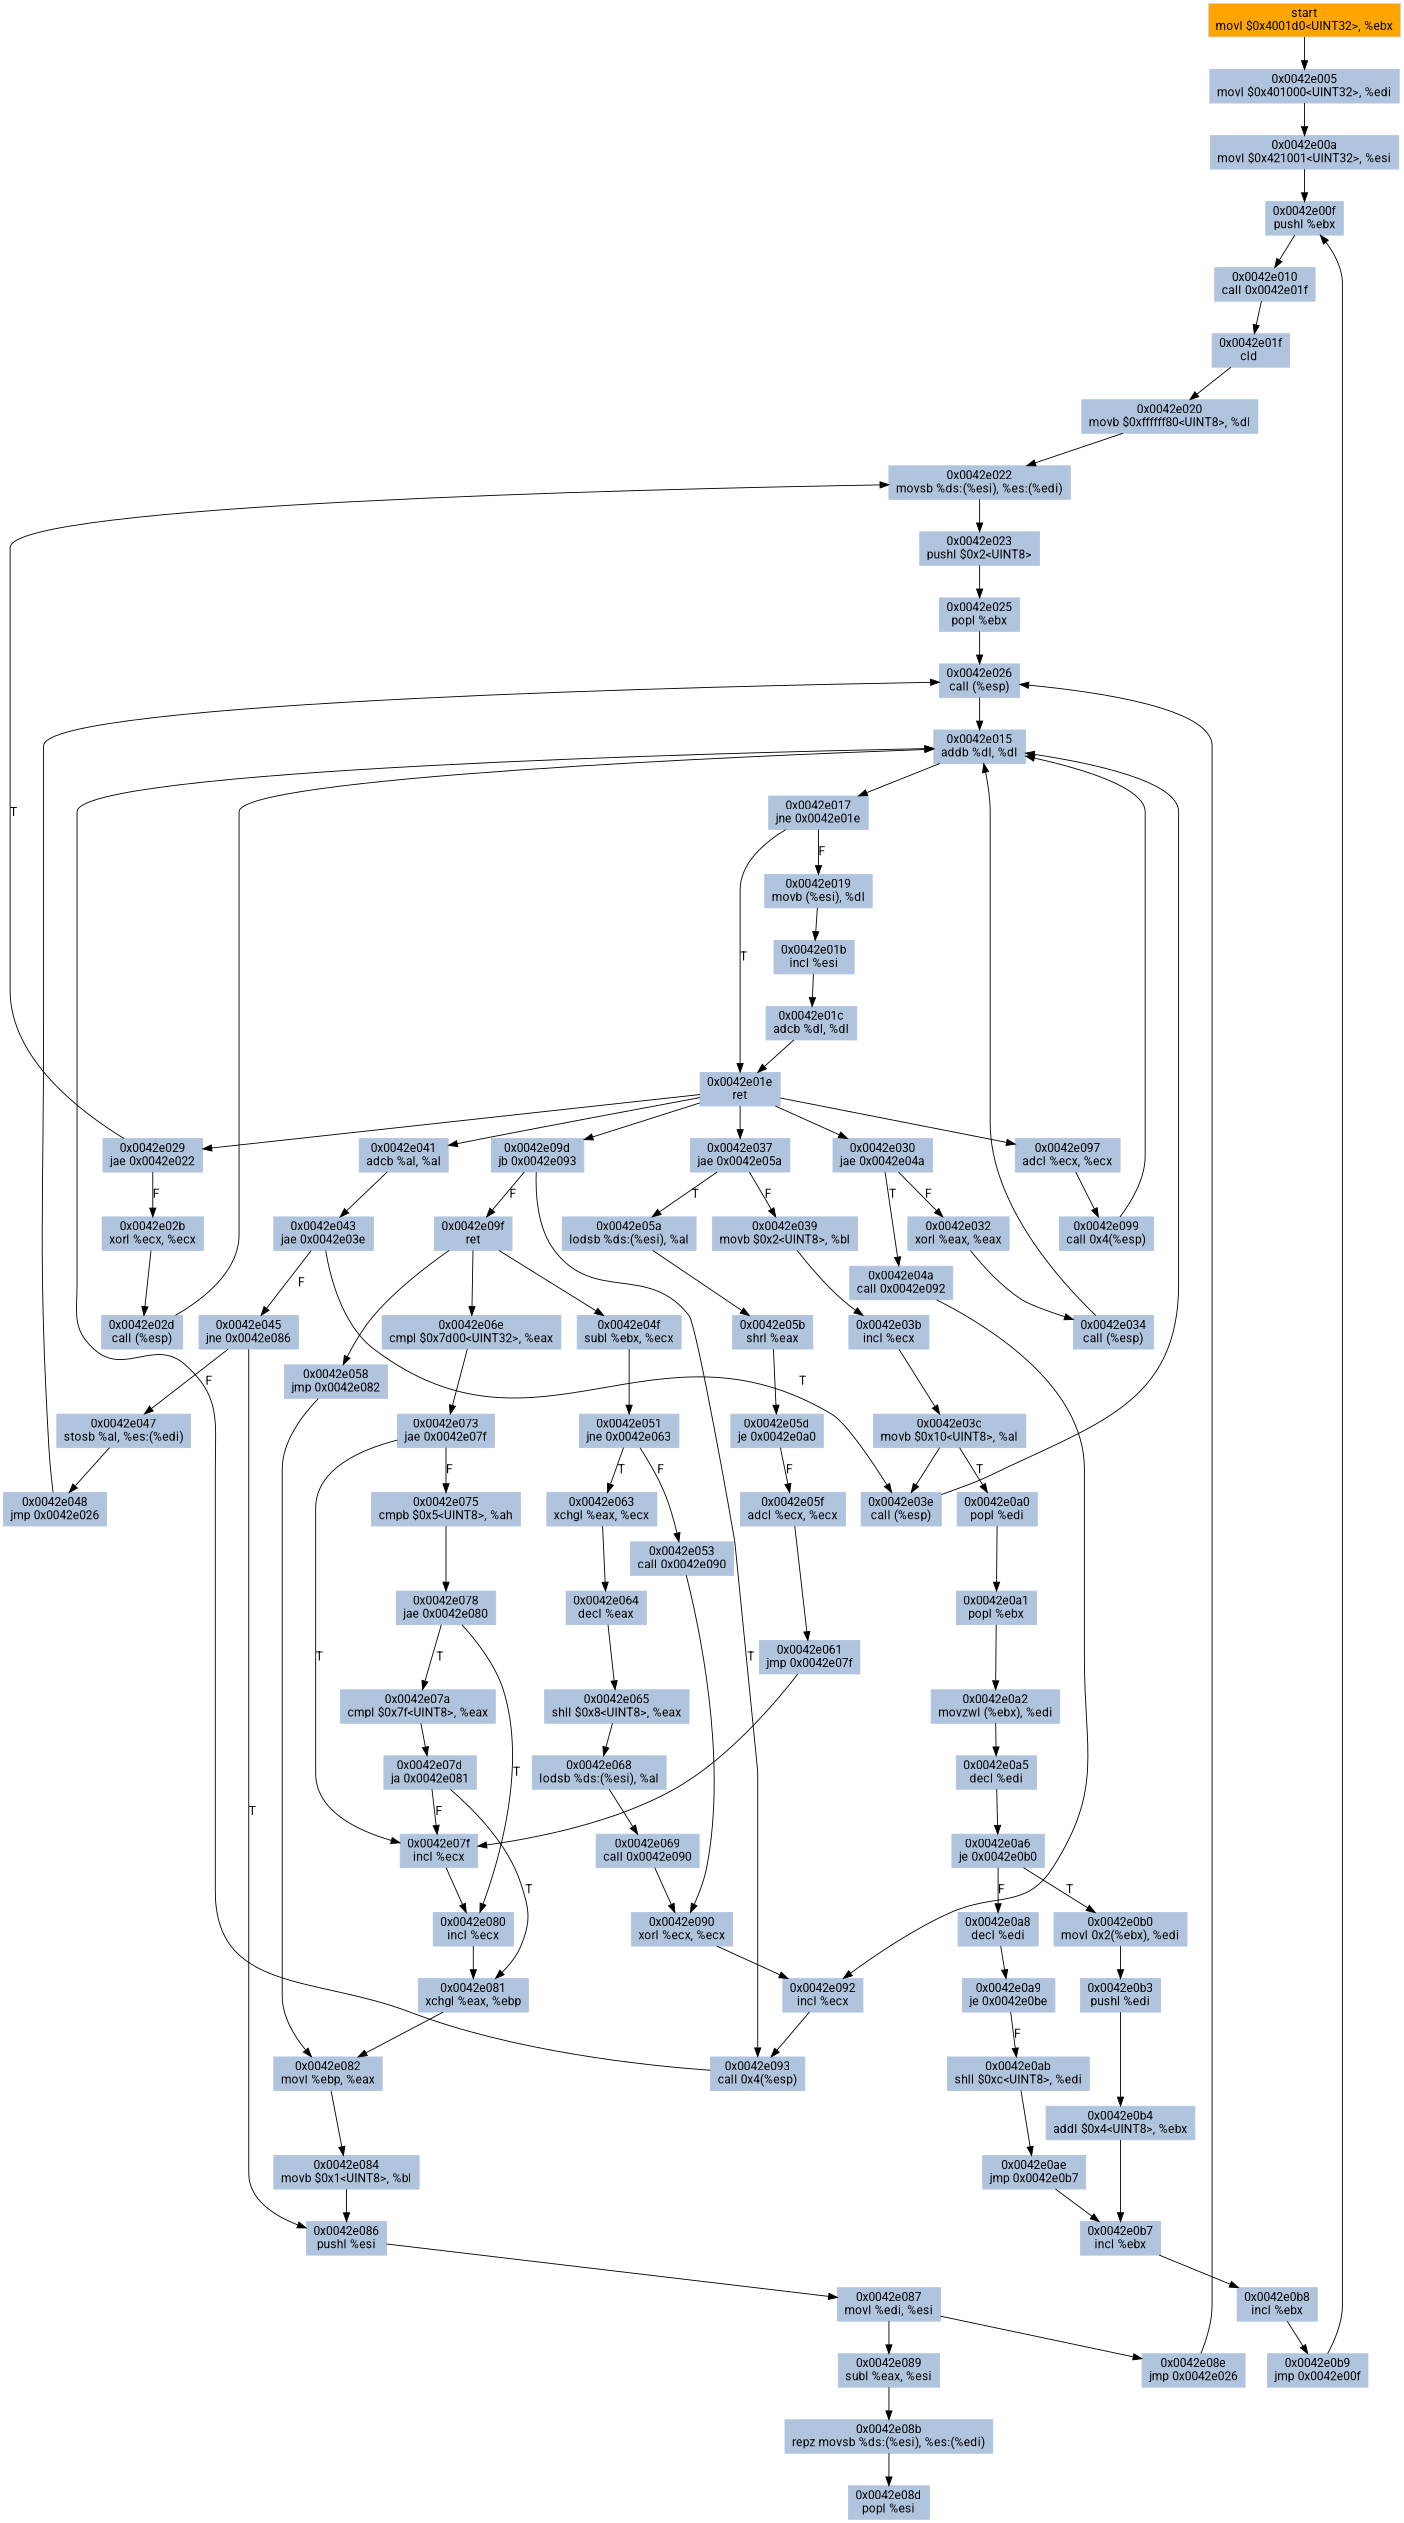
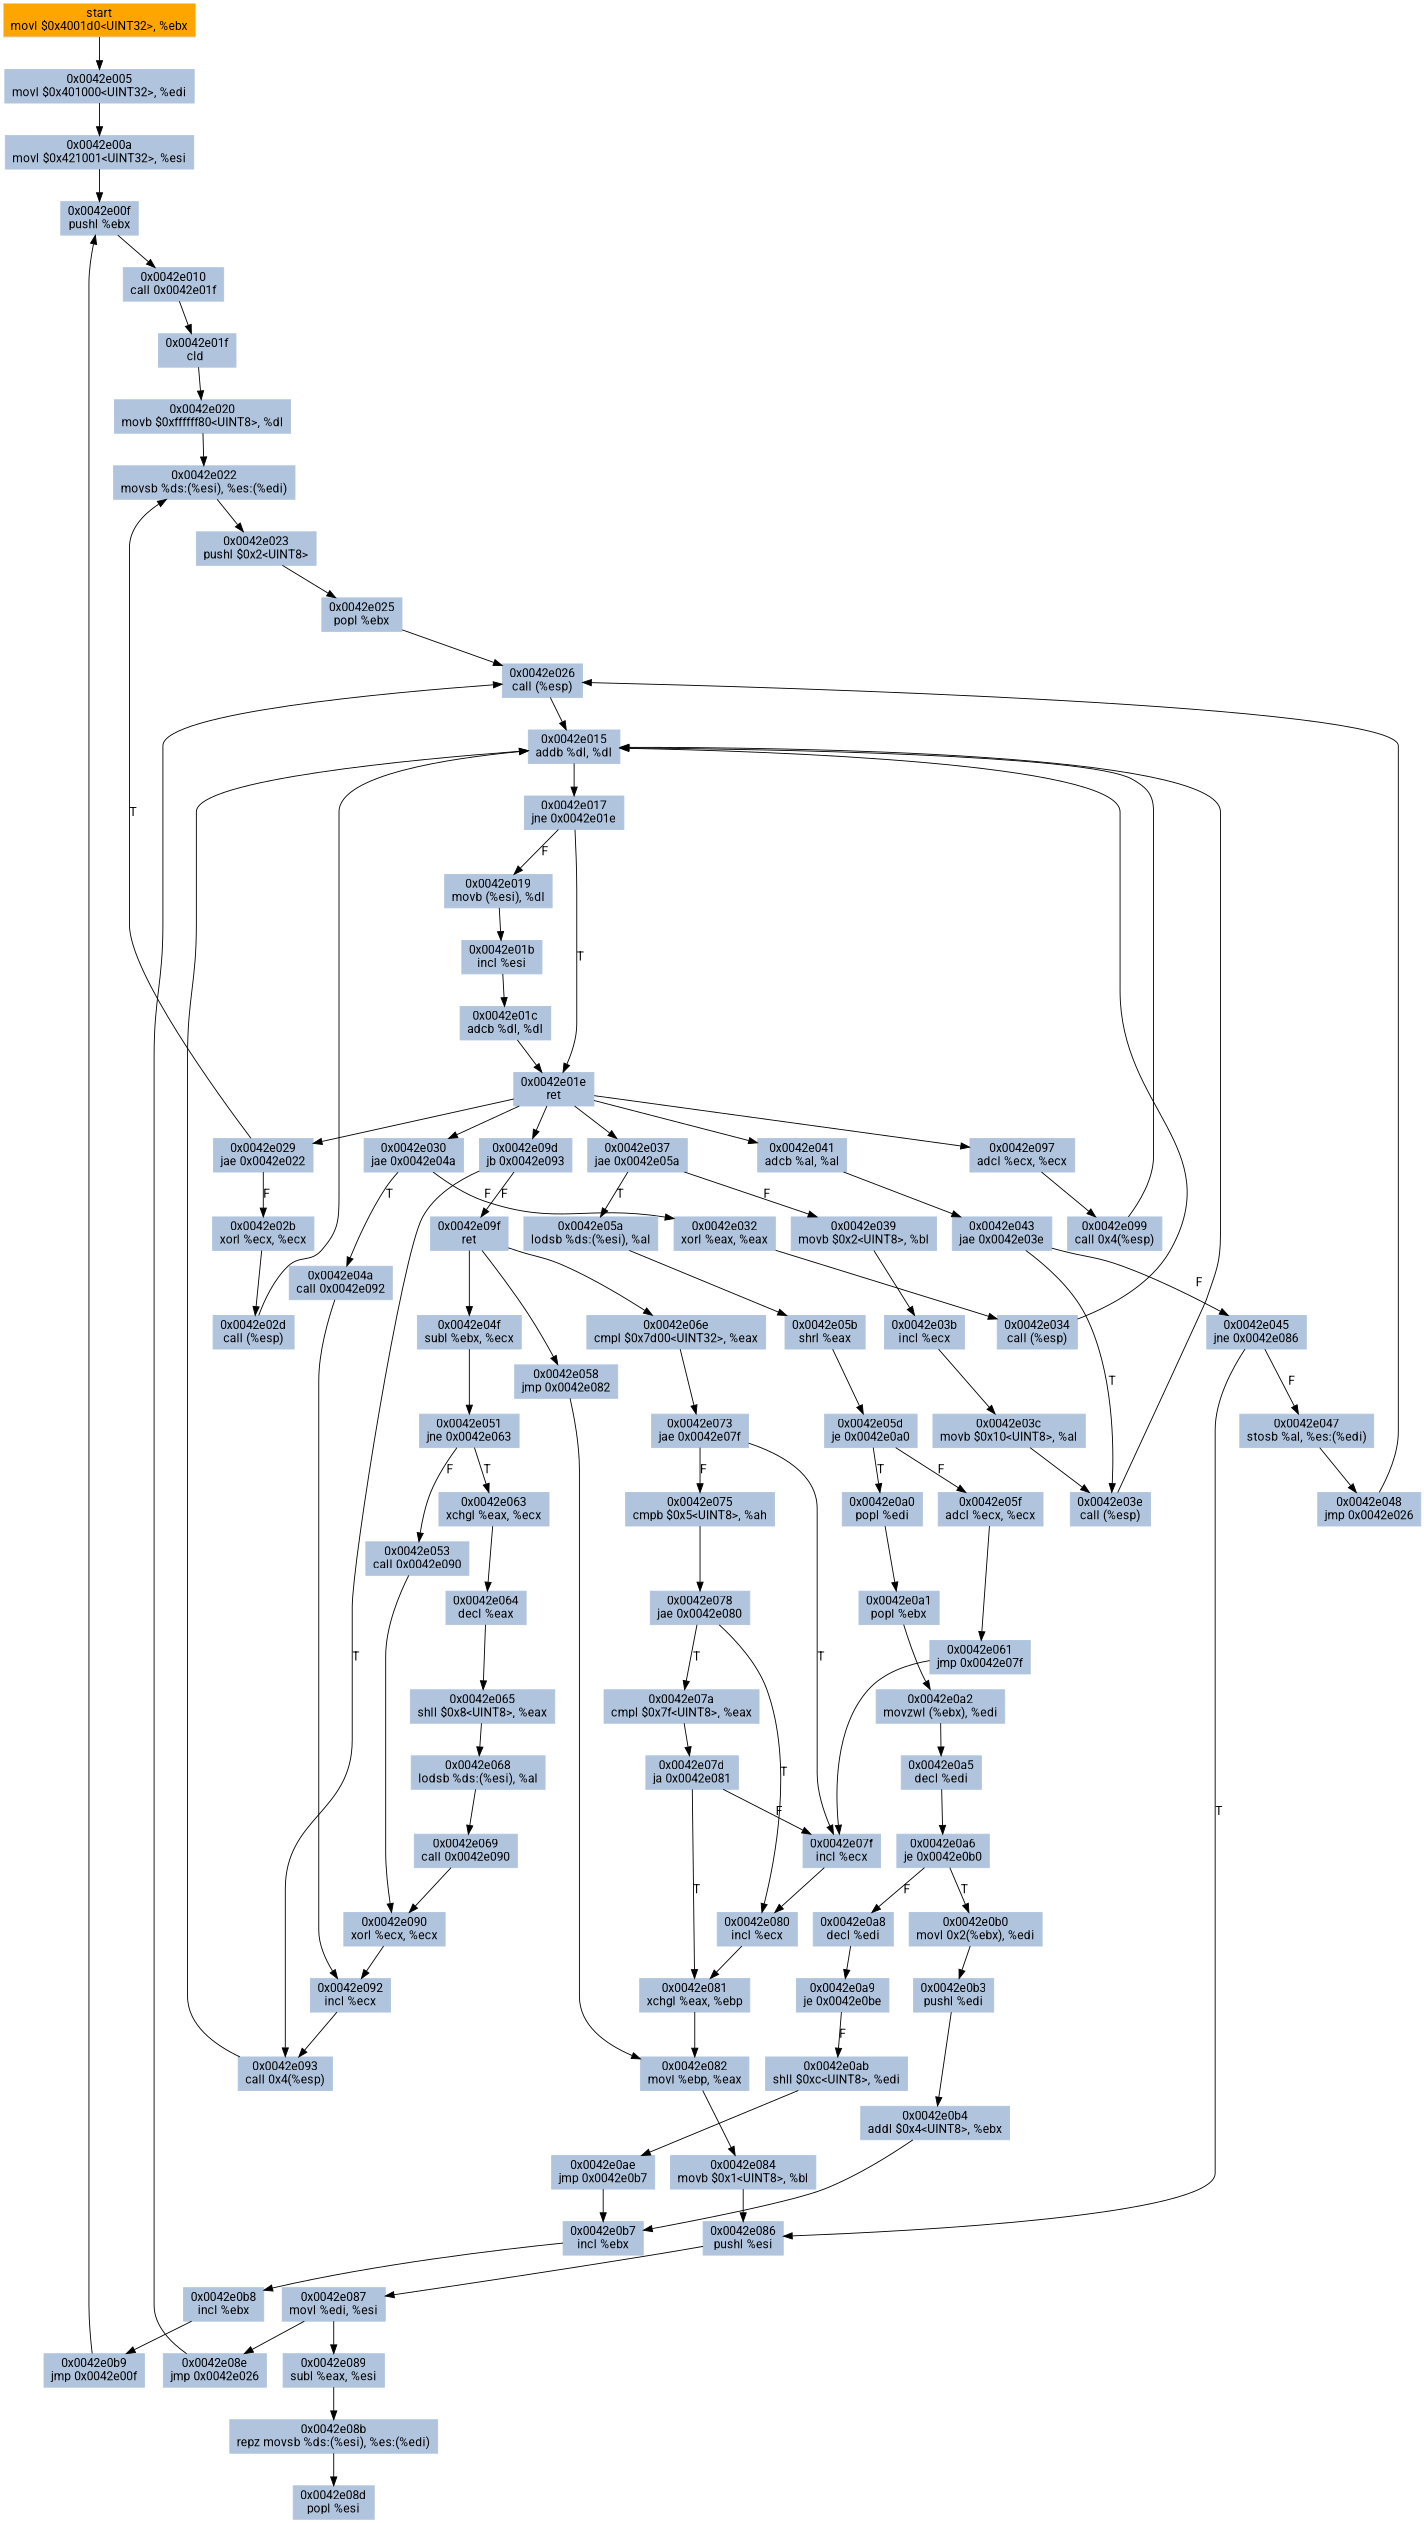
edge "0x0042e03c movb $0x10<UINT8>, %al" -> "0x0042e0a0 popl %edi": now "0x0042e05d je 0x0042e0a0" -> "0x0042e0a0 popl %edi"
